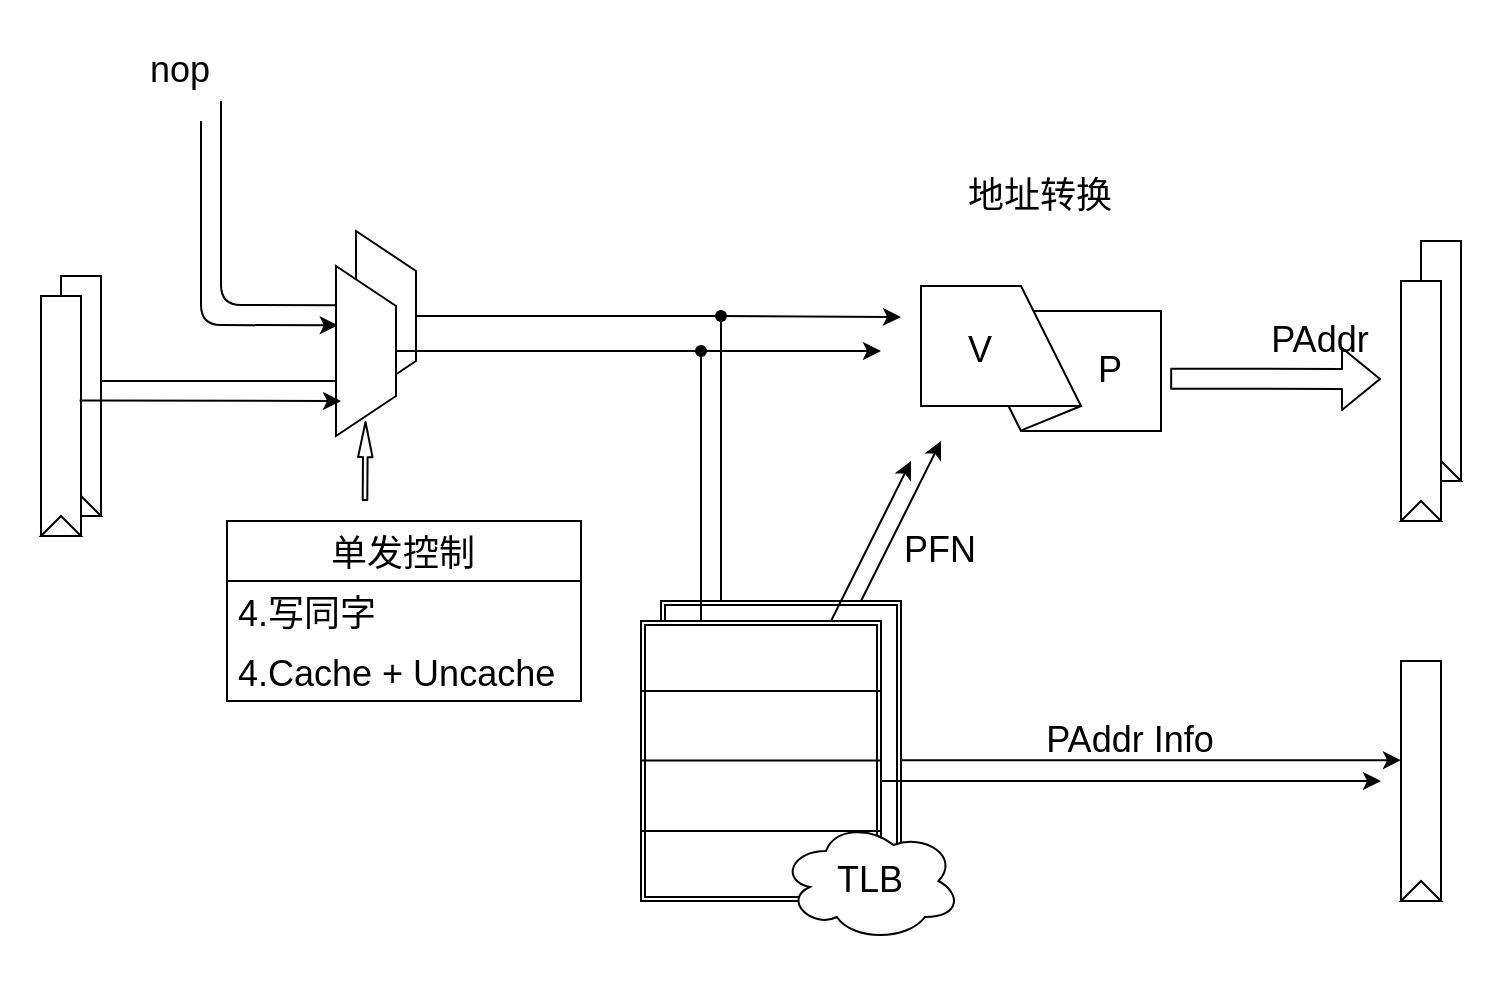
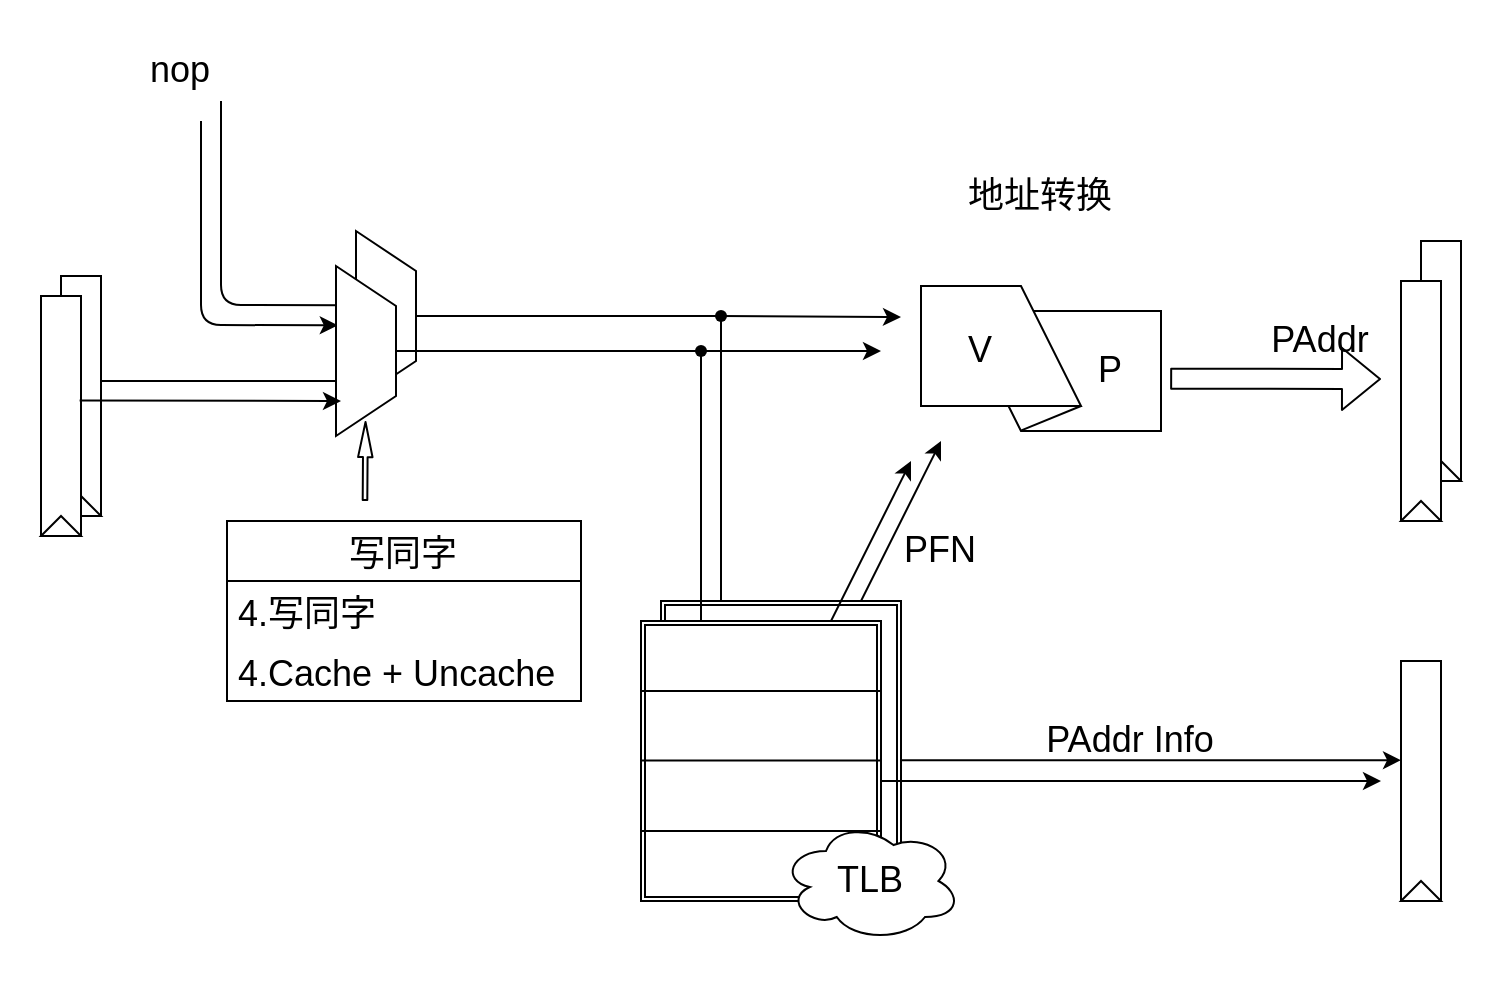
node "单发控制": label "单发控制" -> "写同字"
